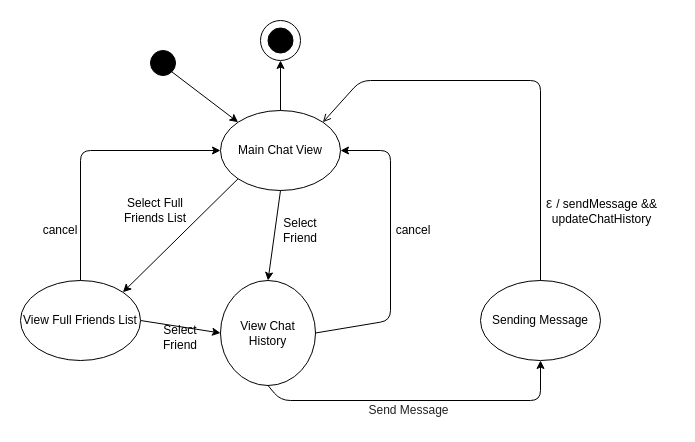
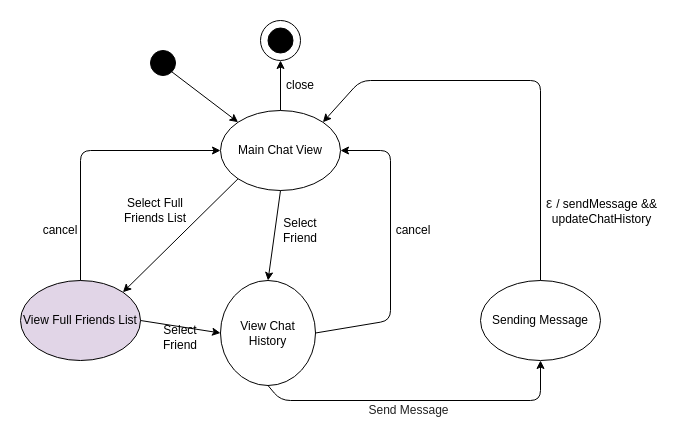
node "close": added
edge "Sending Message" -> "Main Chat View": arrowhead open -> classic
node "View Full Friends List": fillcolor #ffffff -> #e1d5e7
